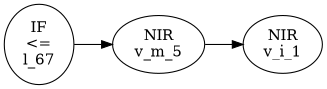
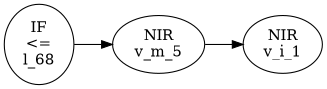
node "IF <= l_67": label "IF <= l_67" -> "IF <= l_68"
